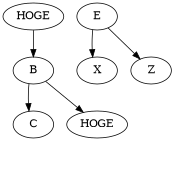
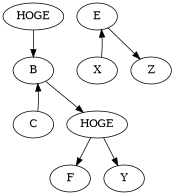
edge "E" -> "X": reversed
edge "B" -> "C": reversed
node "F": added
node "Y": added
